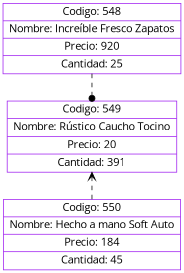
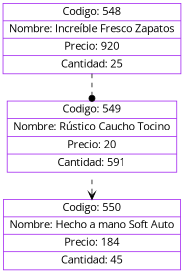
node "Codigo: 549": text "Cantidad: 391" -> "Cantidad: 591"
edge "Codigo: 550" -> "Codigo: 549": reversed
